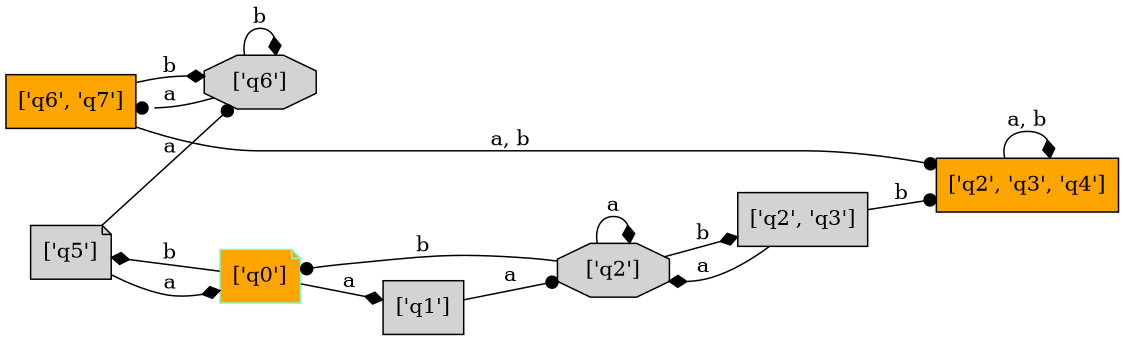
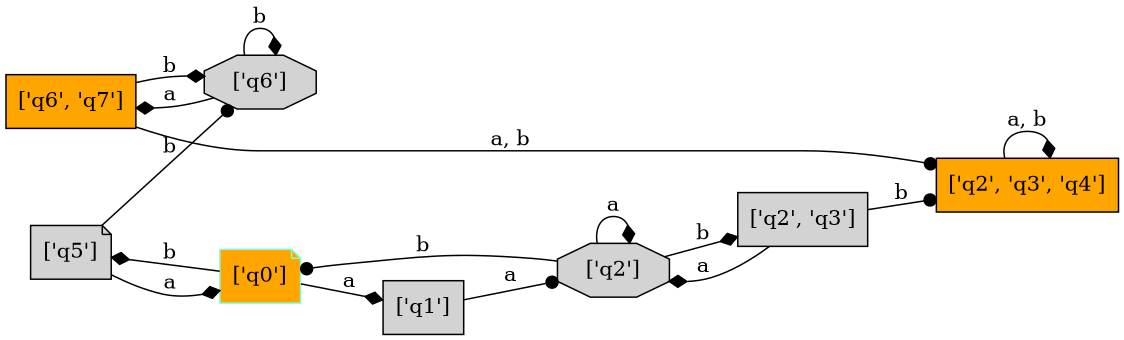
edge "['q6']" -> "['q6', 'q7']": arrowhead dot -> diamond
edge "['q5']" -> "['q6']": label "a" -> "b"
